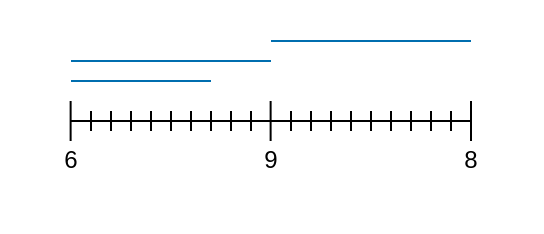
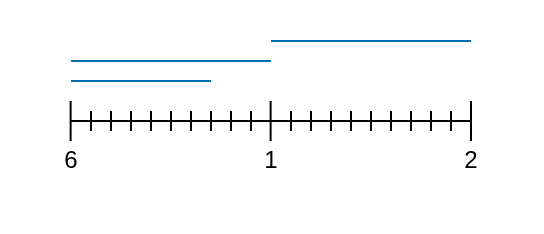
node "9": label "9" -> "1"
node "8": label "8" -> "2"
